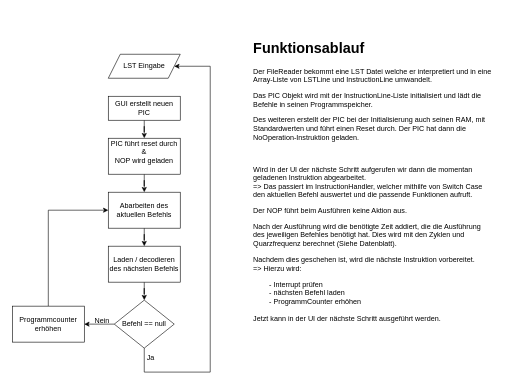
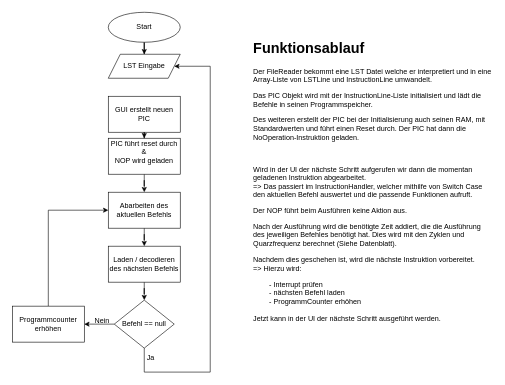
node "Start": added
edge "Start" -> "LST Eingabe": added
node "GUI erstellt neuen PIC": size 72x24 -> 72x36
